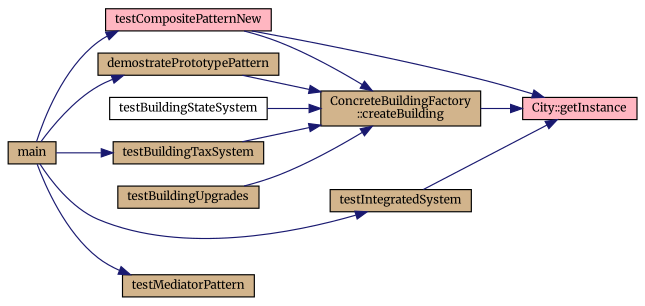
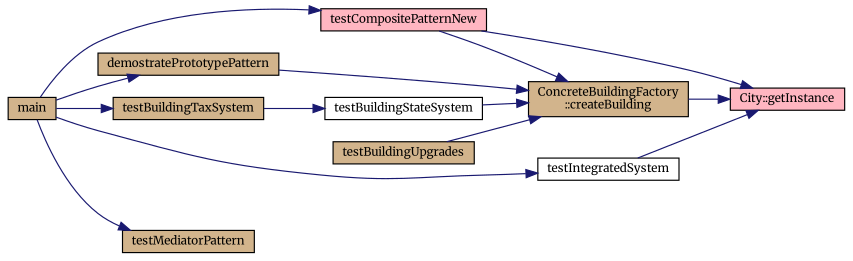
edge "testBuildingTaxSystem" -> "ConcreteBuildingFactory ::createBuilding": now "testBuildingTaxSystem" -> "testBuildingStateSystem"
node "testIntegratedSystem": fillcolor tan -> white
